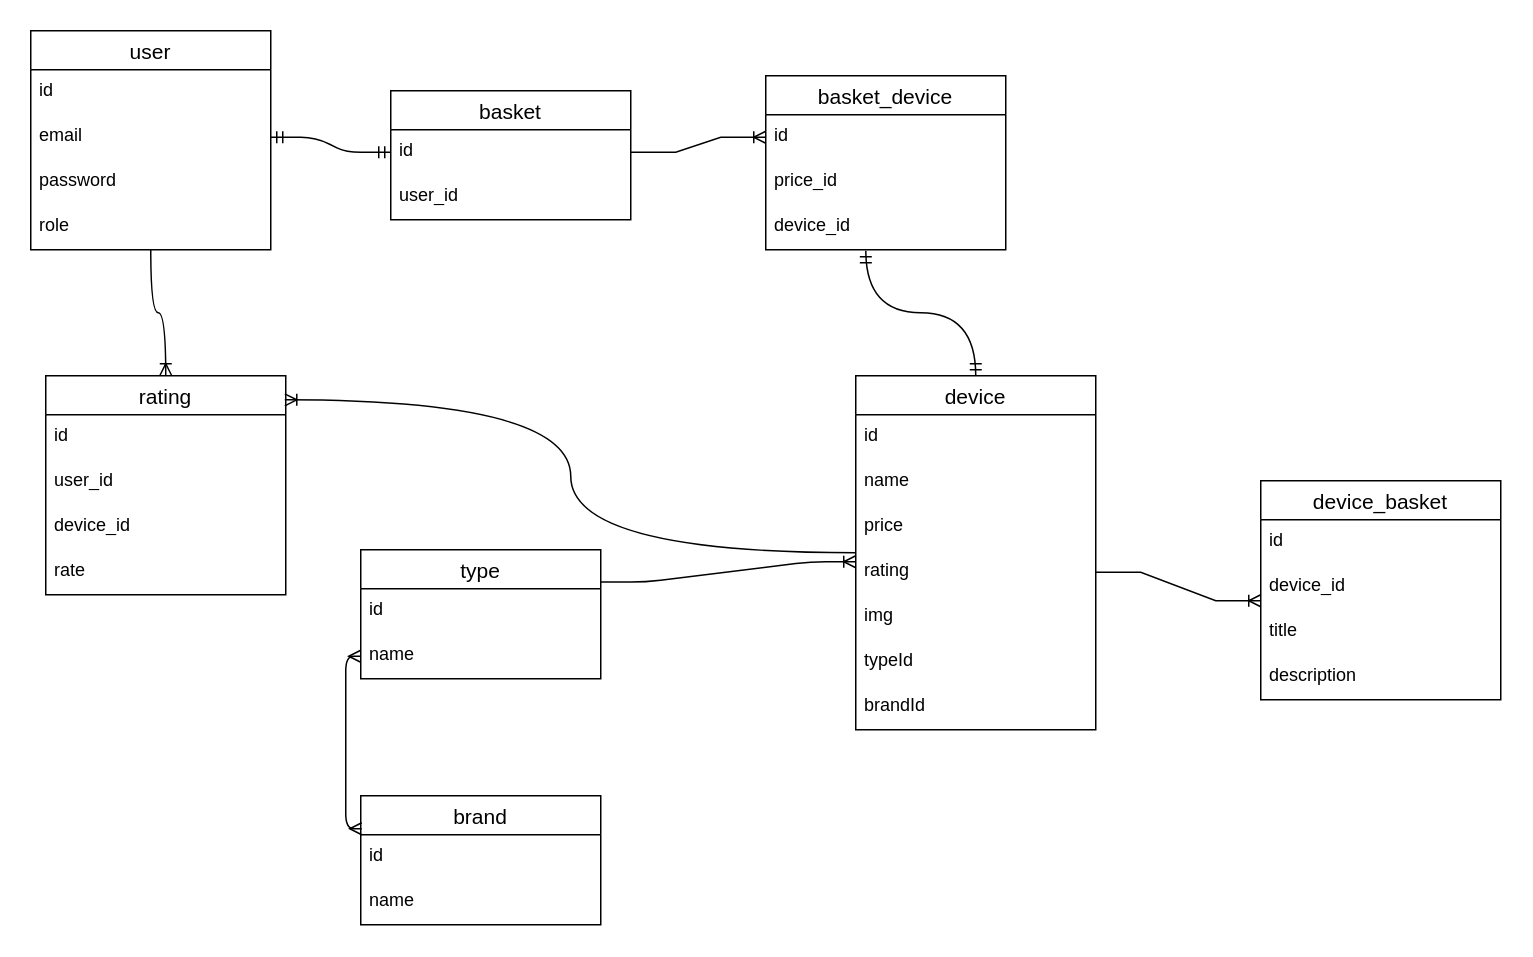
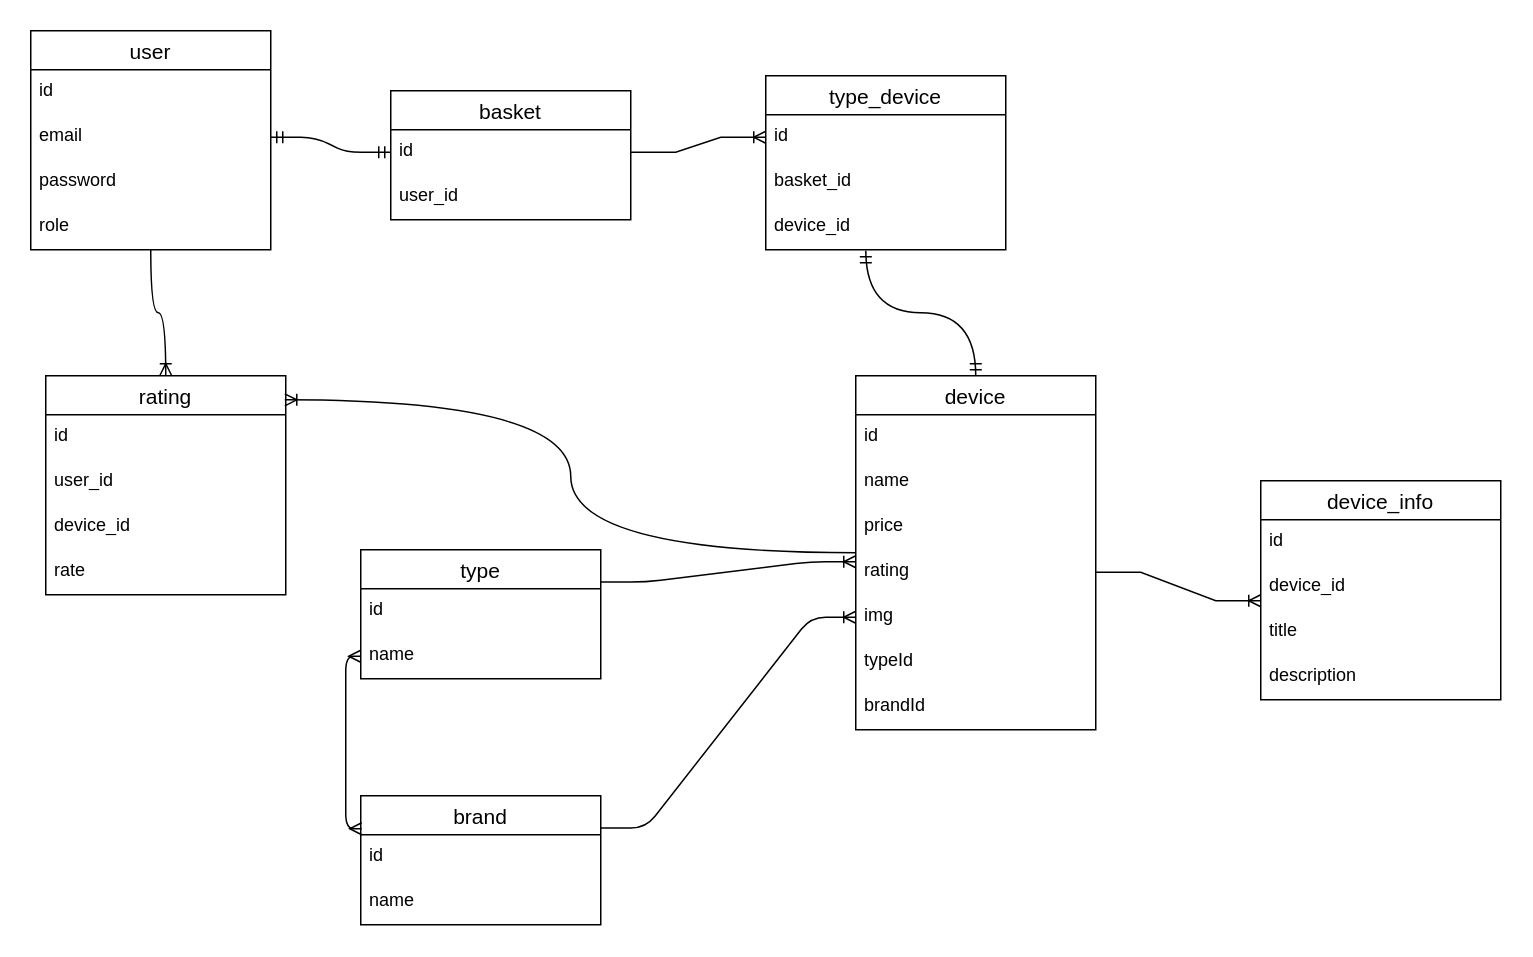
node "basket_device": label "basket_device" -> "type_device"
node "price_id": label "price_id" -> "basket_id"
node "device_basket": label "device_basket" -> "device_info"
edge "brand" -> "img": added
